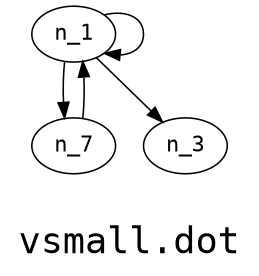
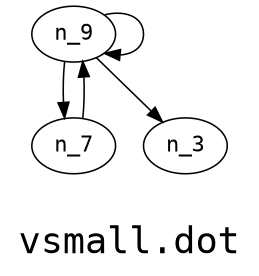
node "n_1": label "n_1" -> "n_9"
